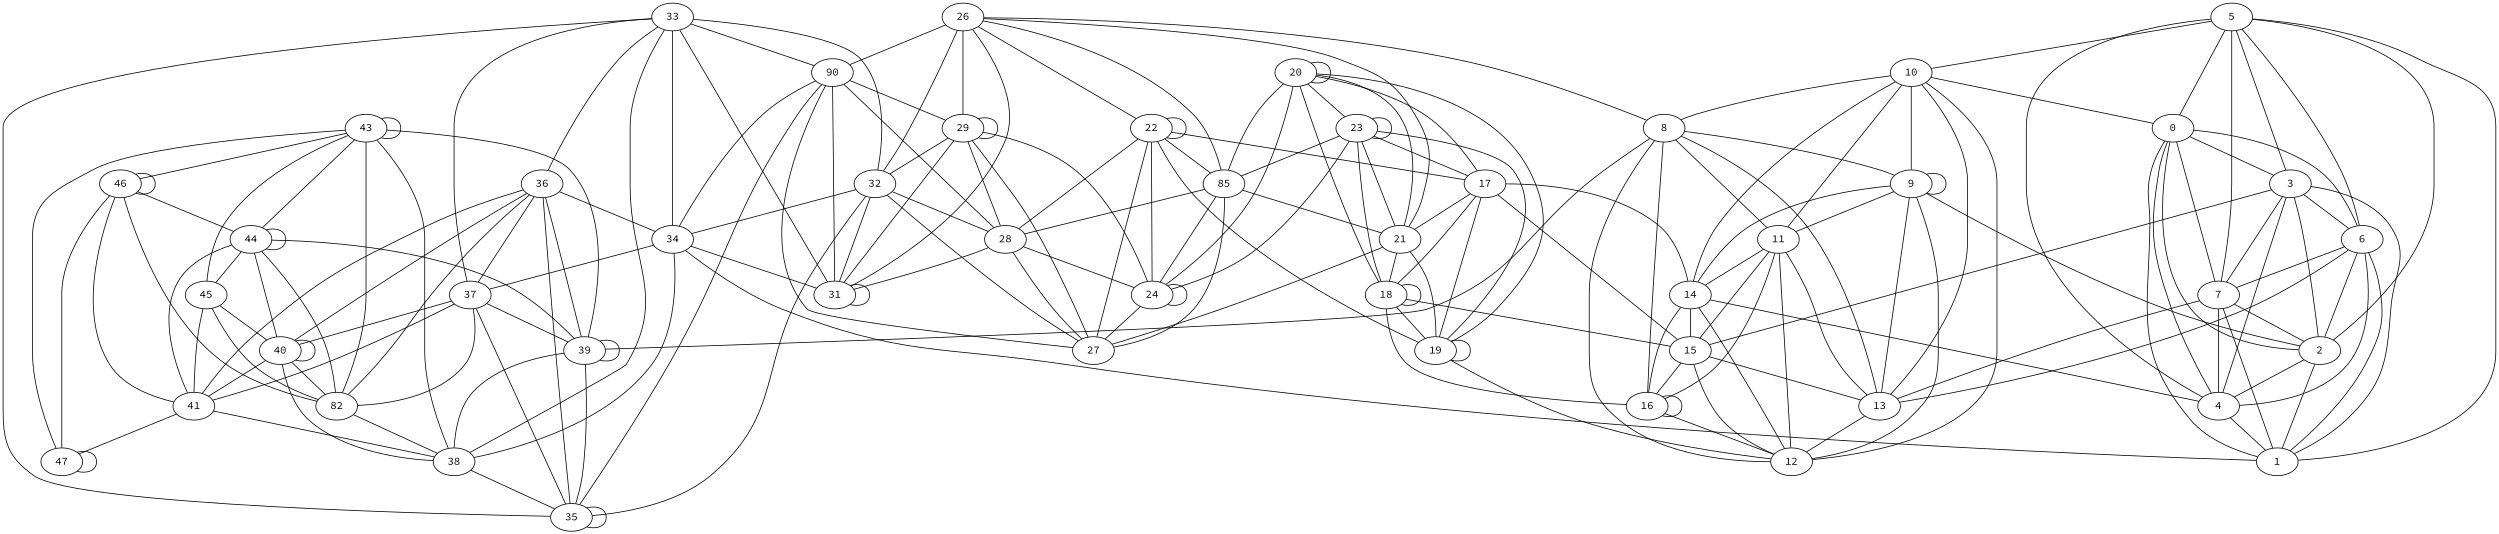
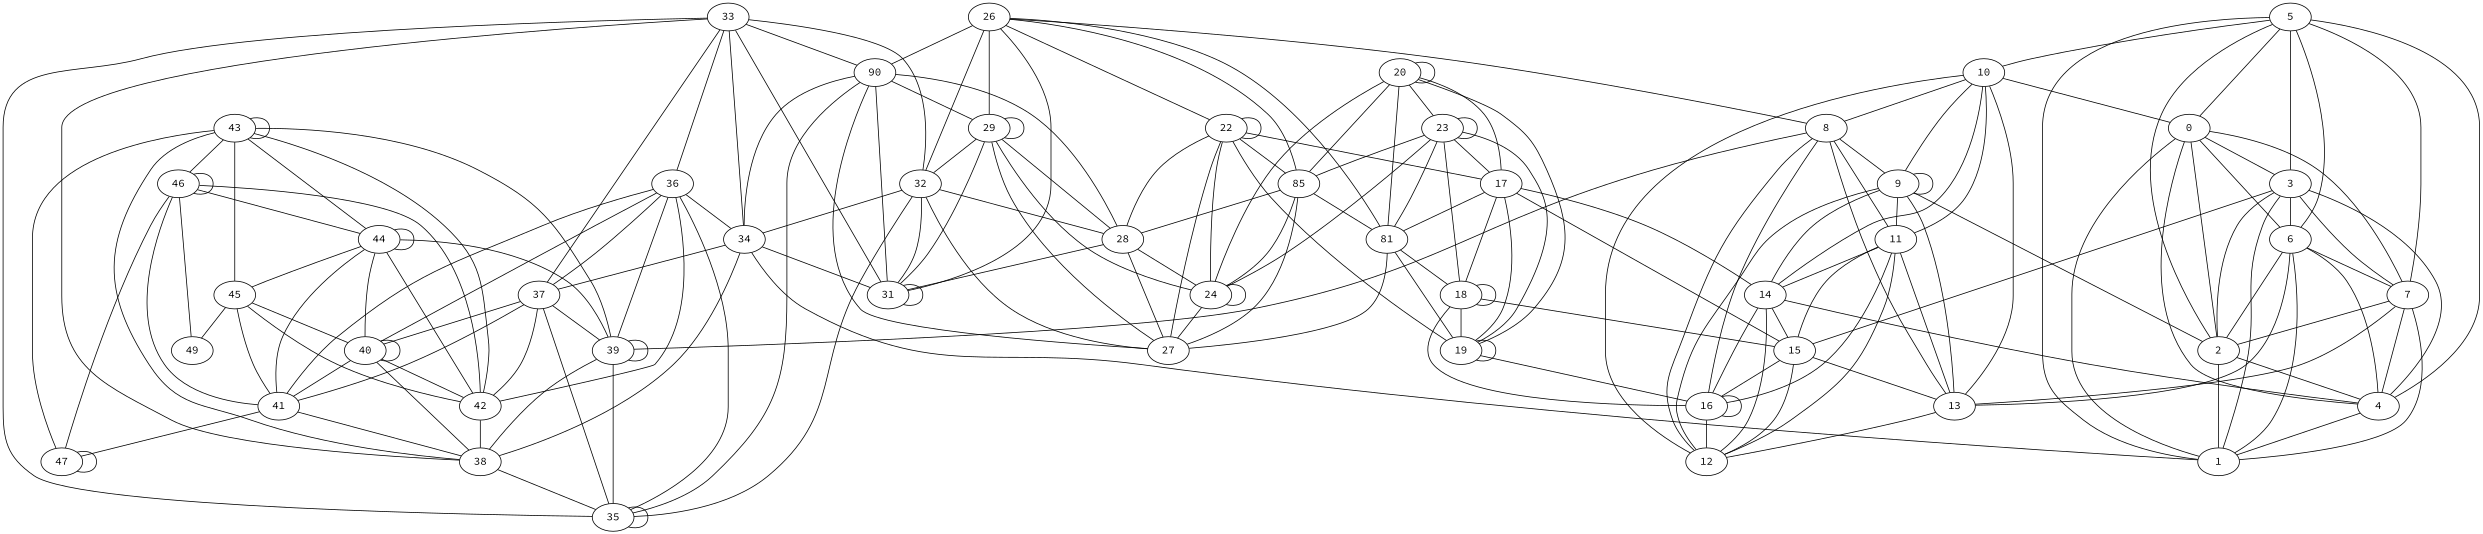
edge "20" -- "18": removed
node "21": label "21" -> "81"
node "49": added
node "82": label "82" -> "42"
edge "19" -- "12": now "19" -- "16"
